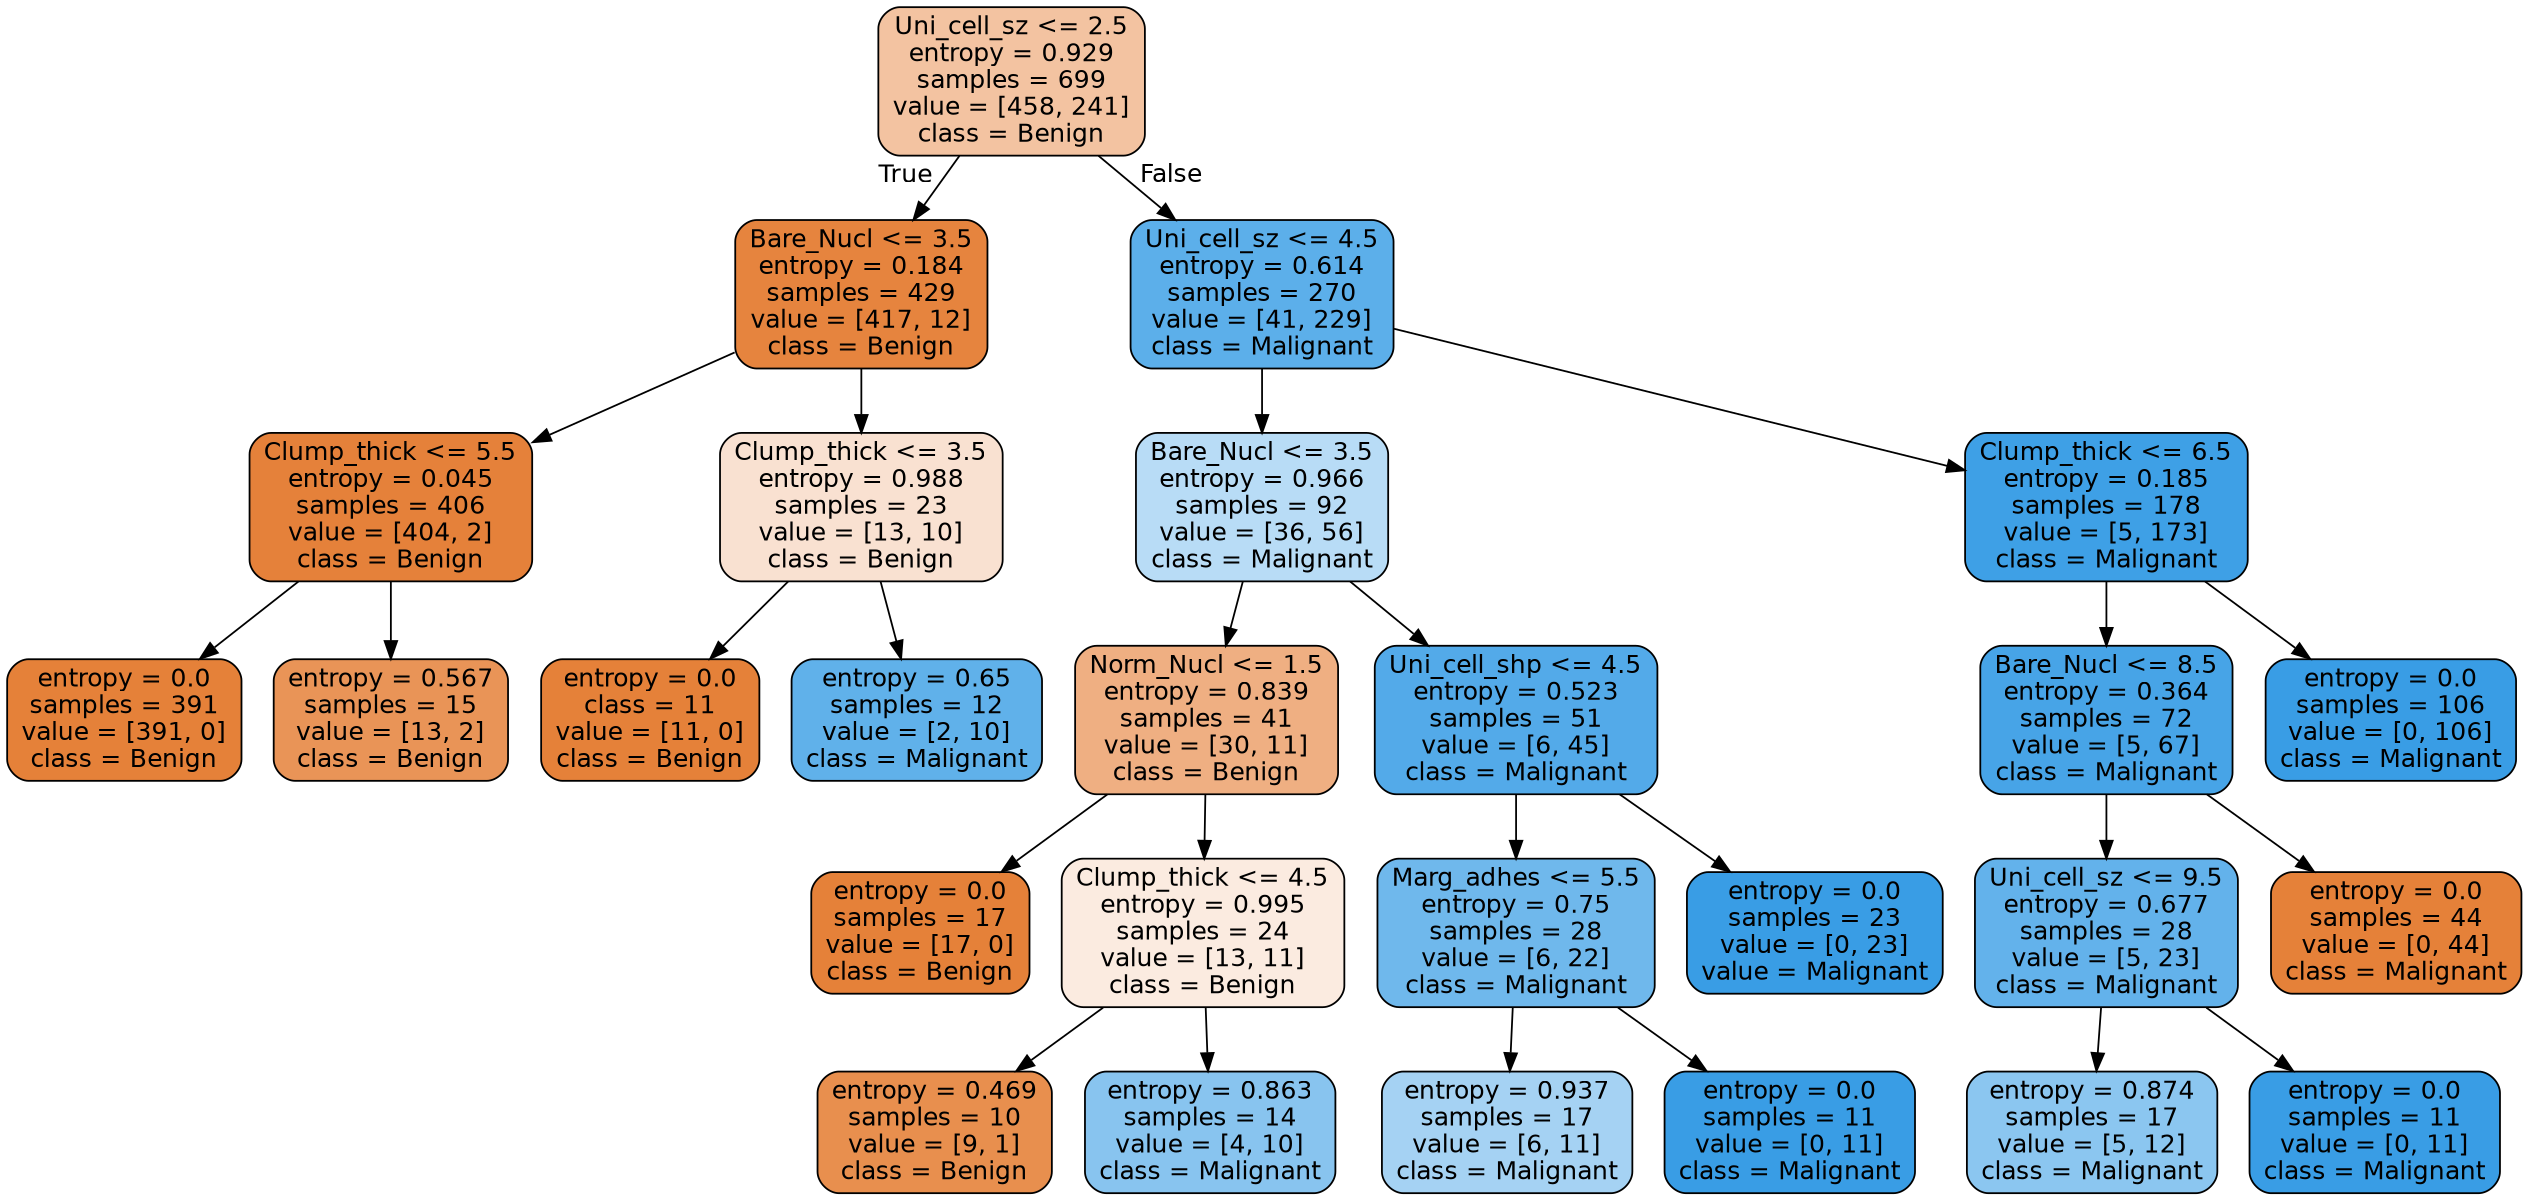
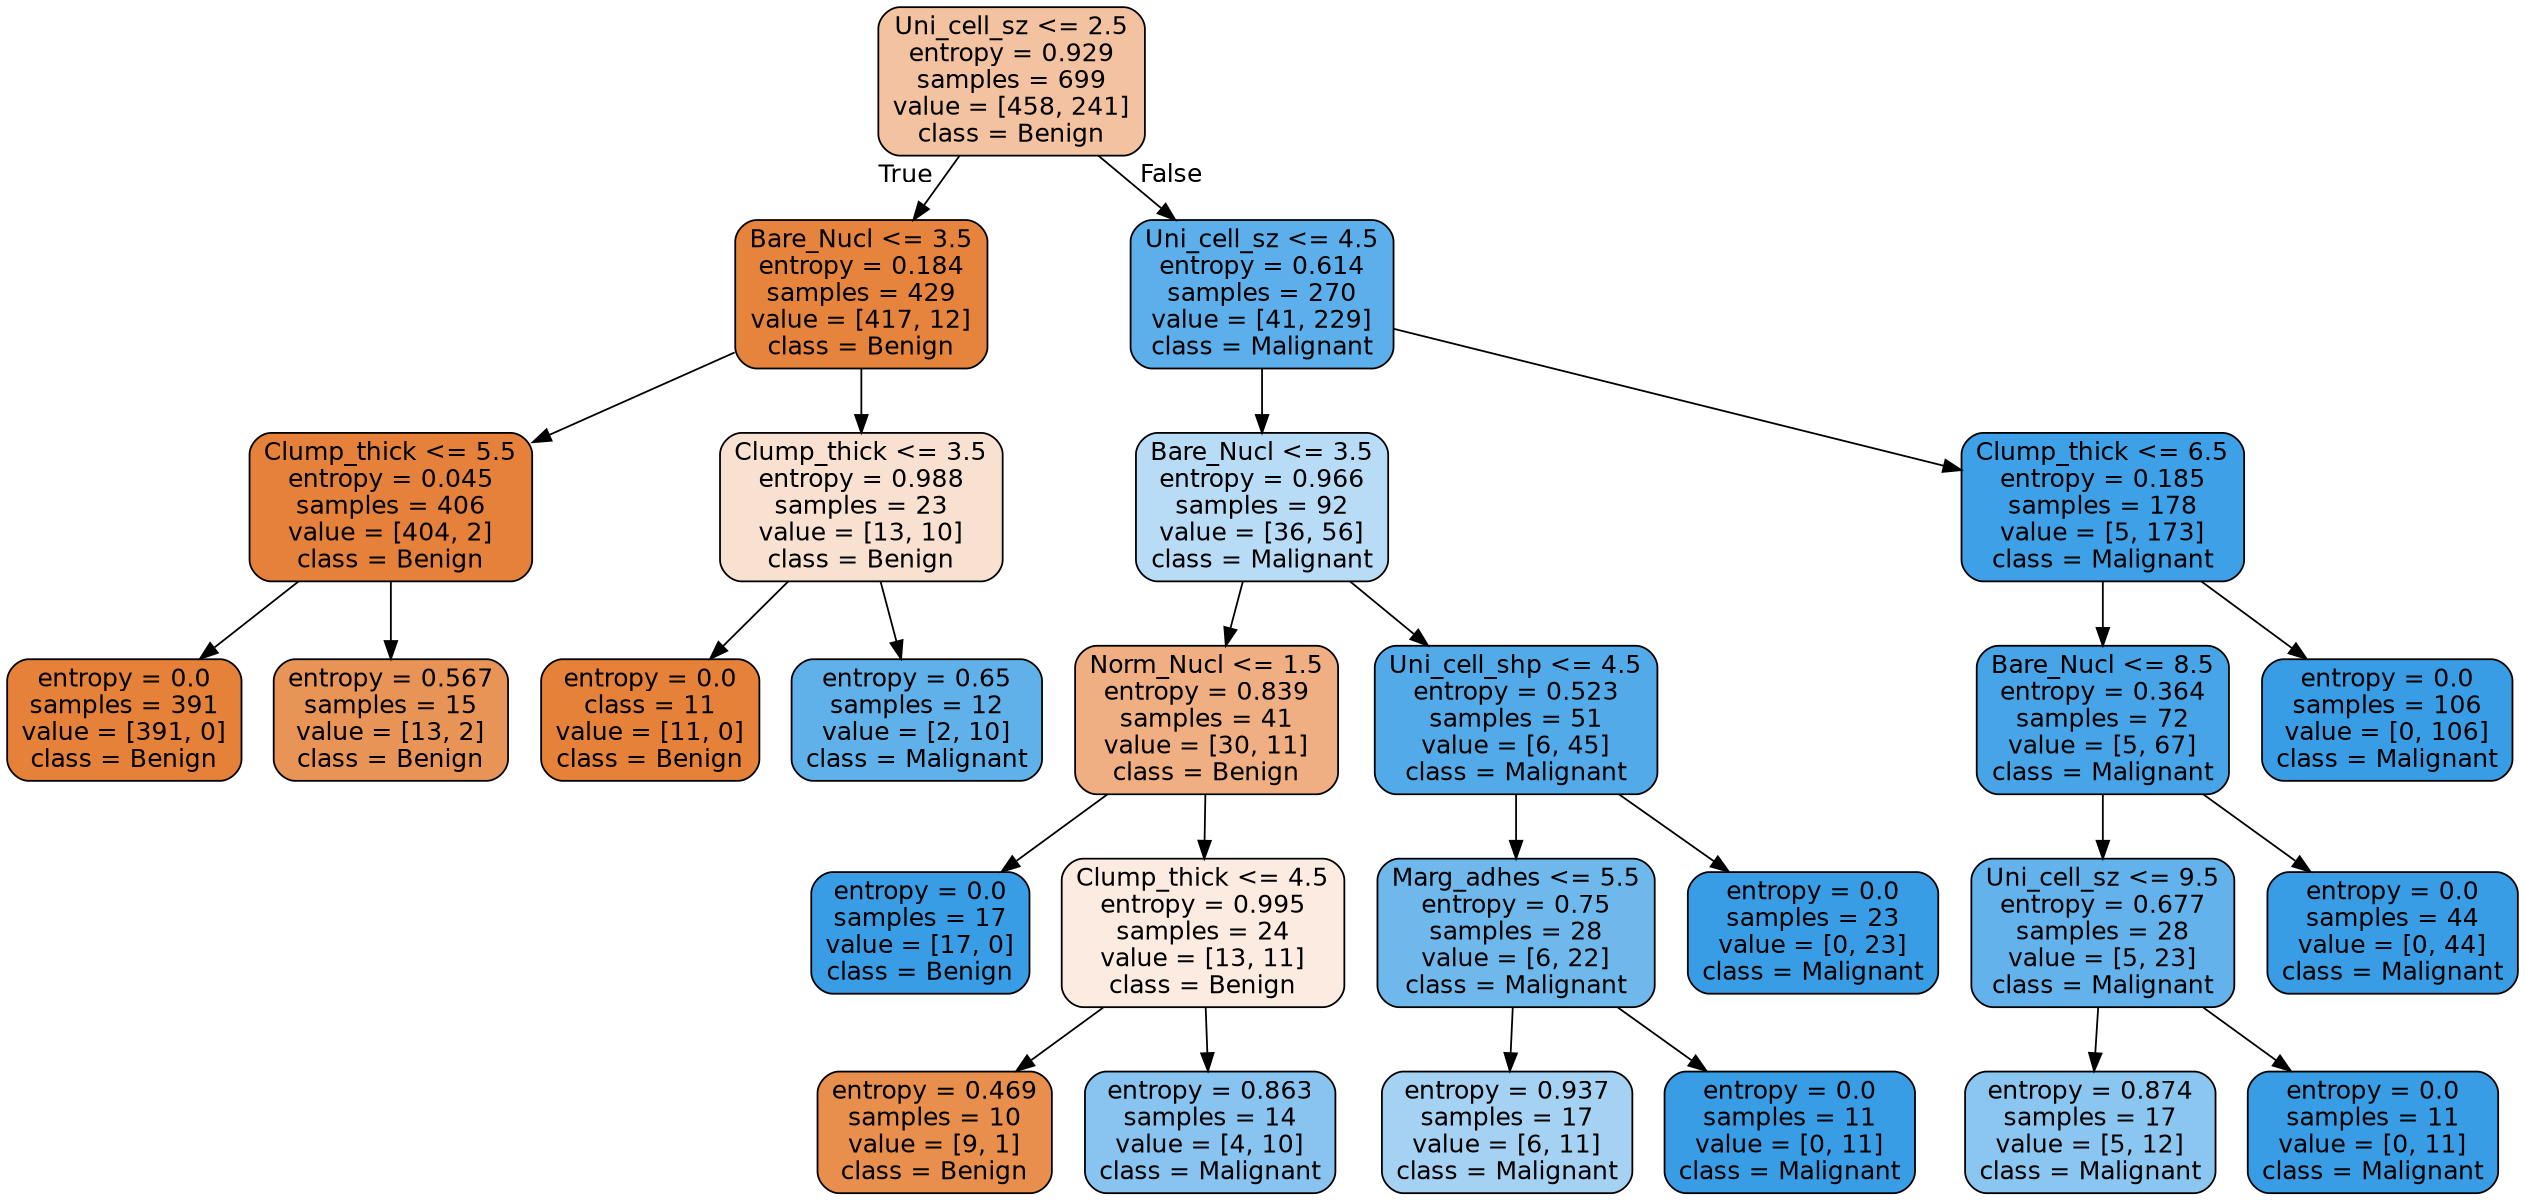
node "entropy = 0.0 samples = 17 value = [17, 0] class = Benign": fillcolor #e58139ff -> #399de5ff
node "entropy = 0.0 samples = 23 value = [0, 23] value = Malignant": label "entropy = 0.0 samples = 23 value = [0, 23] value = Malignant" -> "entropy = 0.0 samples = 23 value = [0, 23] class = Malignant"
node "entropy = 0.0 samples = 44 value = [0, 44] class = Malignant": fillcolor #e58139ff -> #399de5ff
